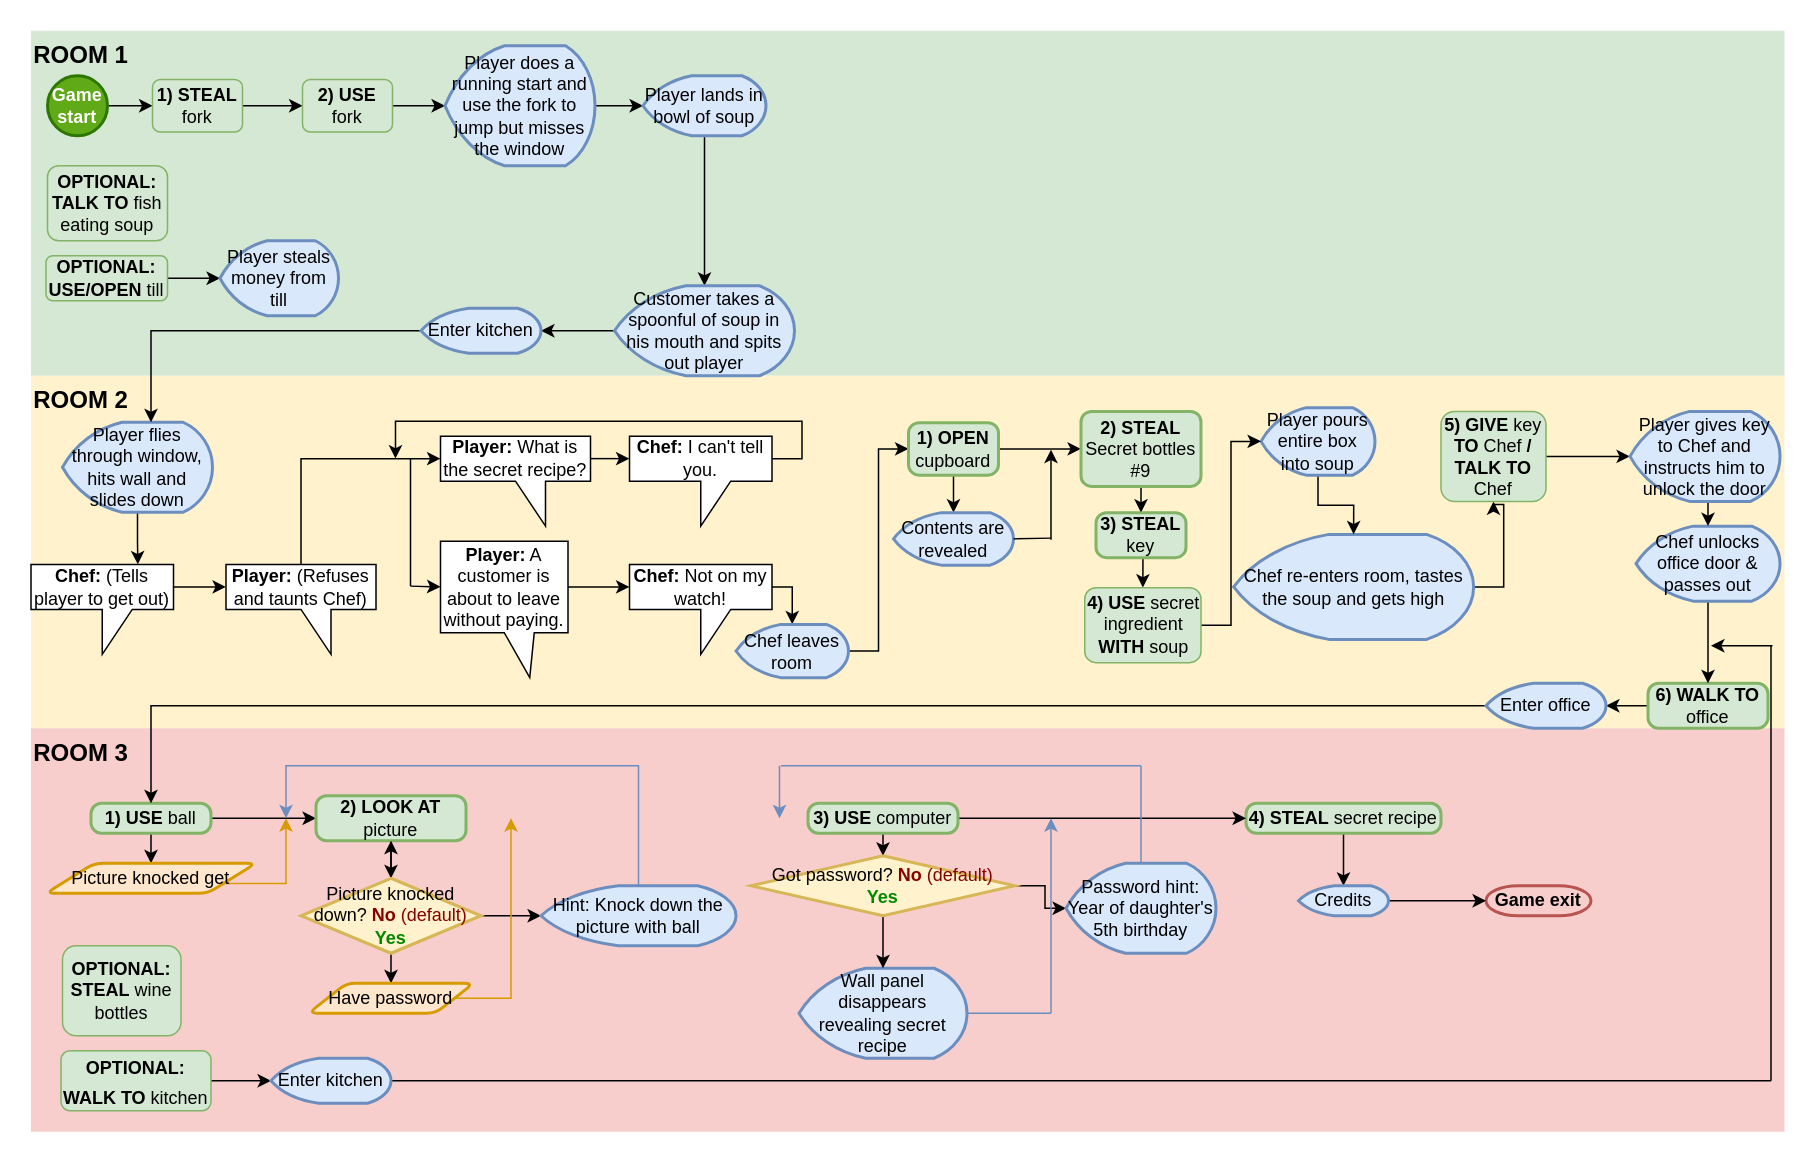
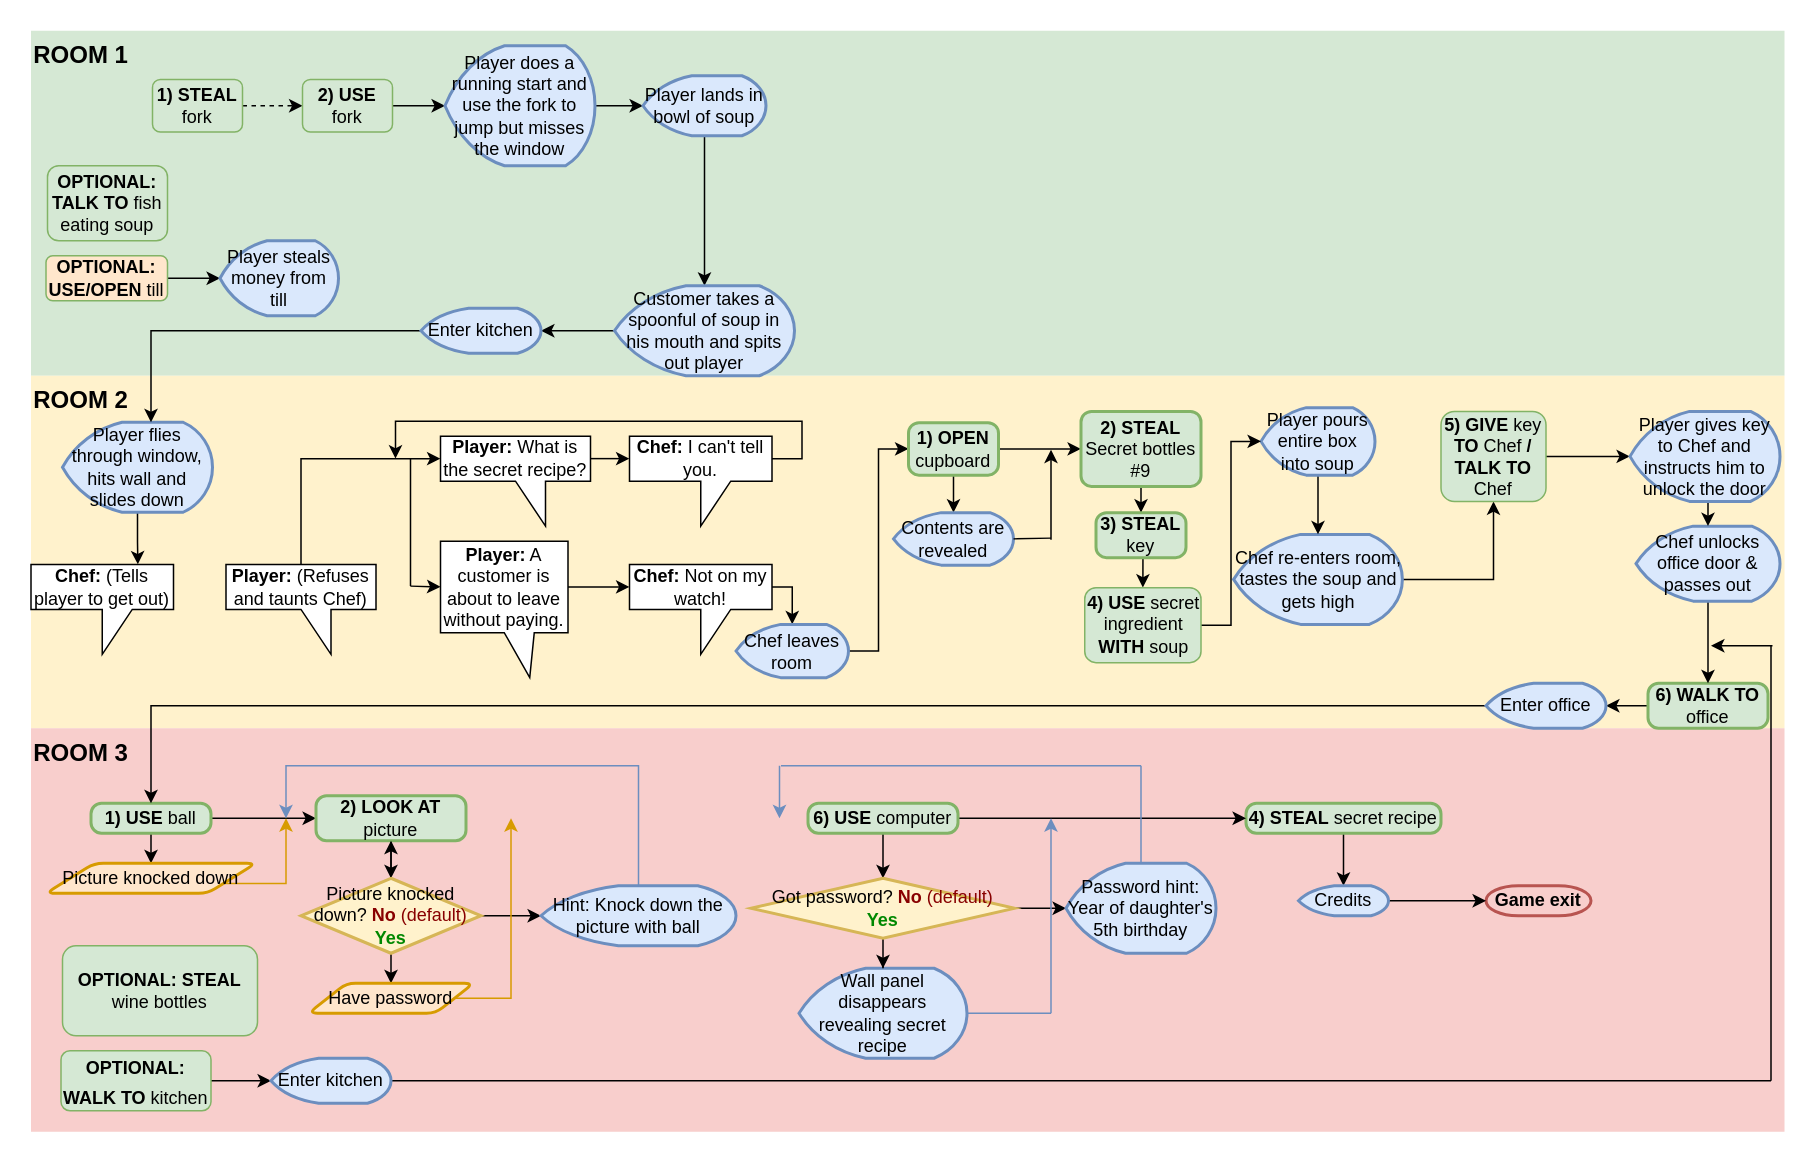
node "Game start": removed
edge "Game start" -> "1) STEAL fork": removed
edge "1) STEAL fork" -> "2) USE fork": style solid -> dashed
node "OPTIONAL: USE/OPEN till": fillcolor #d5e8d4 -> #ffe6cc
edge "Chef: (Tells player to get out)" -> "Player: (Refuses and taunts Chef)": removed
node "Chef re-enters room, tastes the soup and gets high": size 240x105 -> 169x90
node "3) USE computer": label "3) USE computer" -> "6) USE computer"
node "Picture knocked get": label "Picture knocked get" -> "Picture knocked down"
node "Got password? No (default) Yes": moved (883, 886) -> (883, 908)
node "OPTIONAL: STEAL wine bottles": size 119x90 -> 195x90
